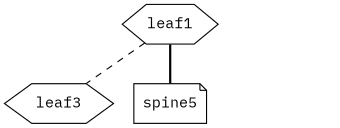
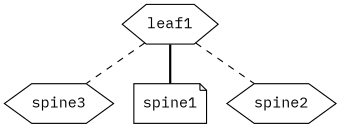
node "leaf3": label "leaf3" -> "spine3"
node "spine5": label "spine5" -> "spine1"
node "spine2": added
